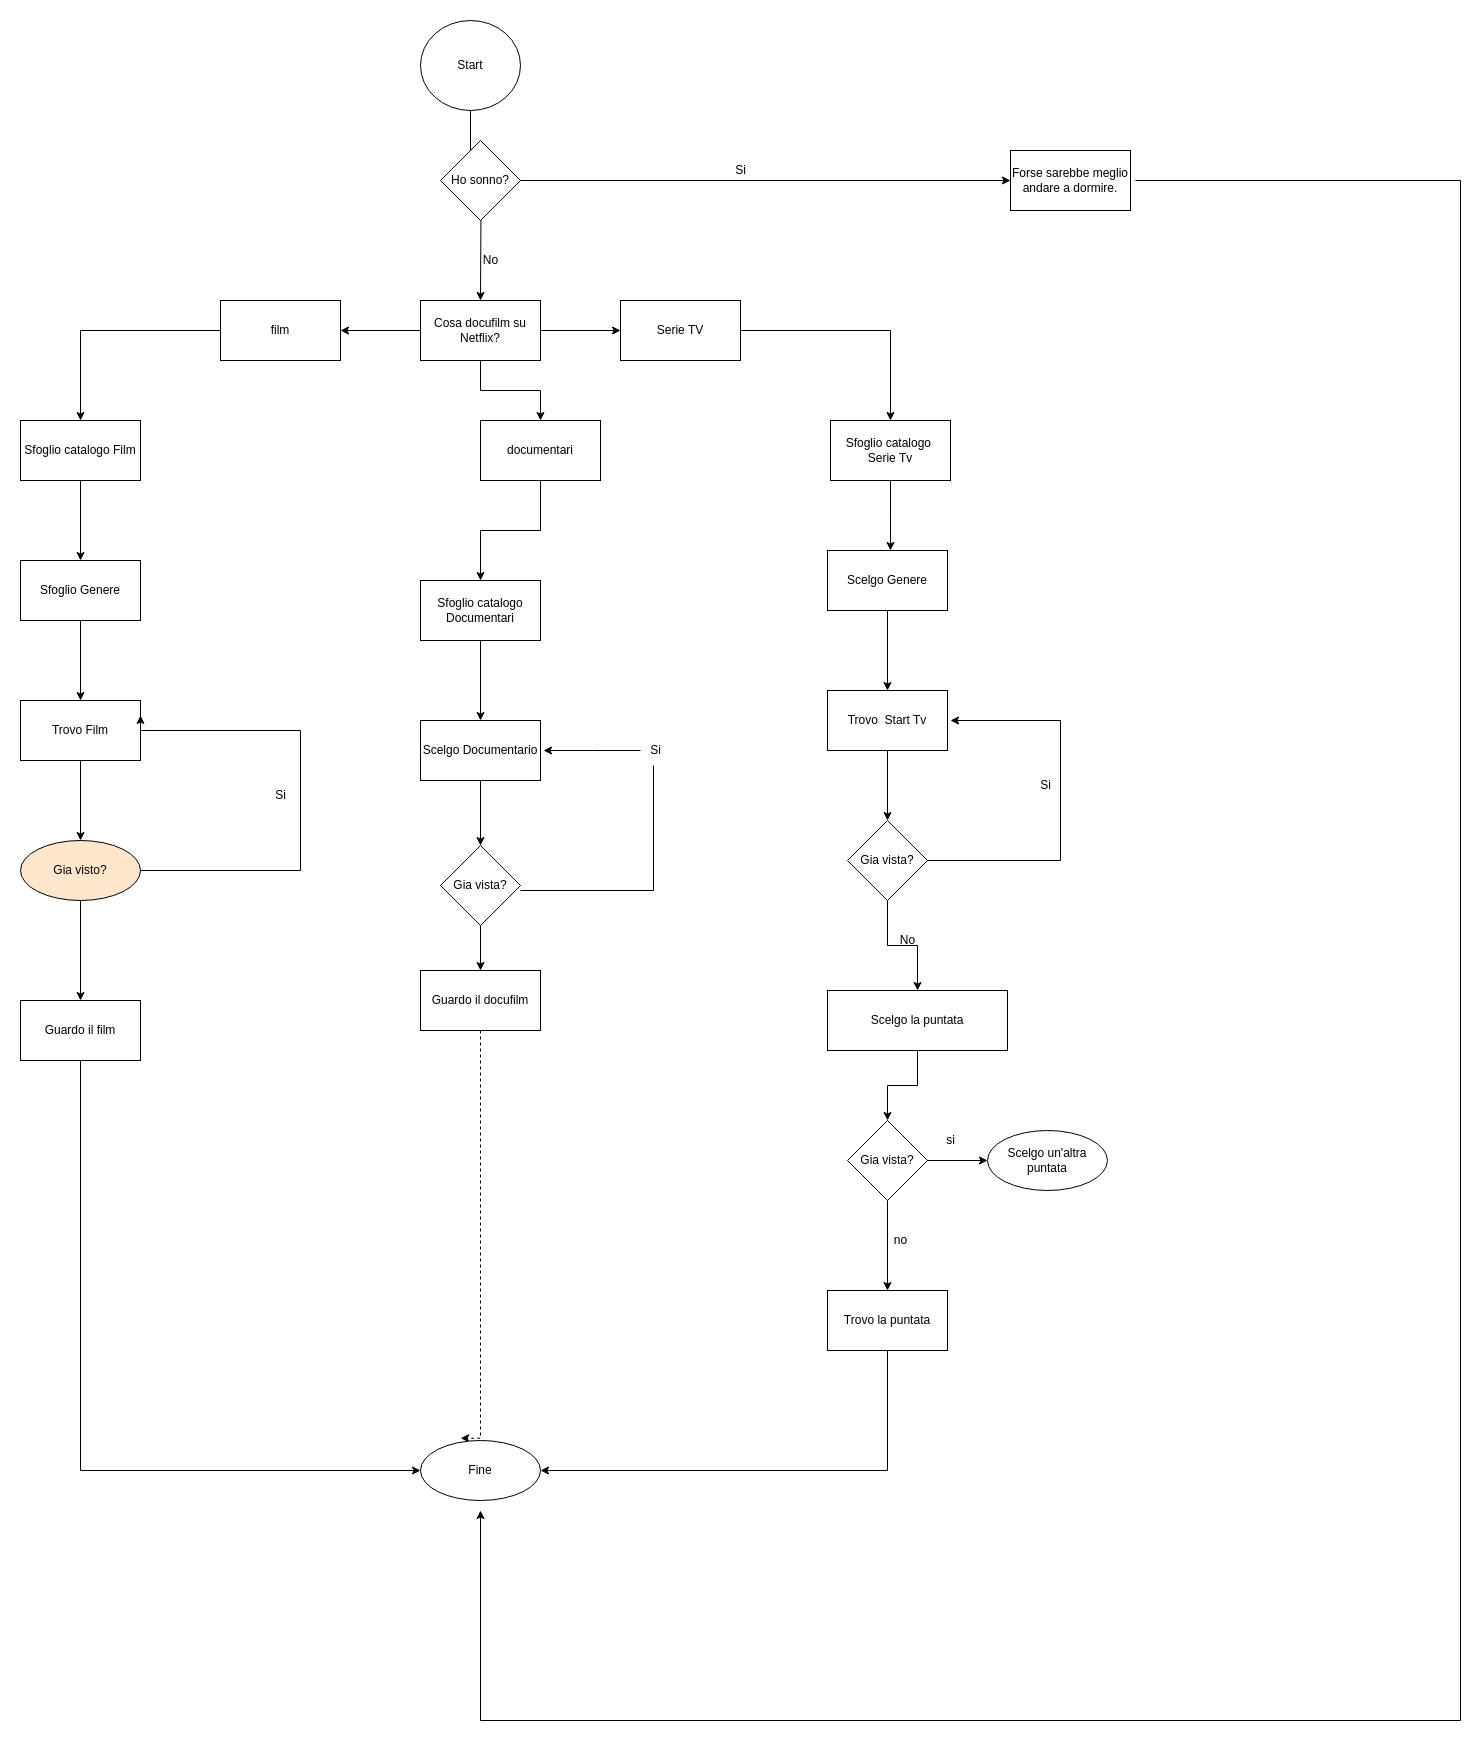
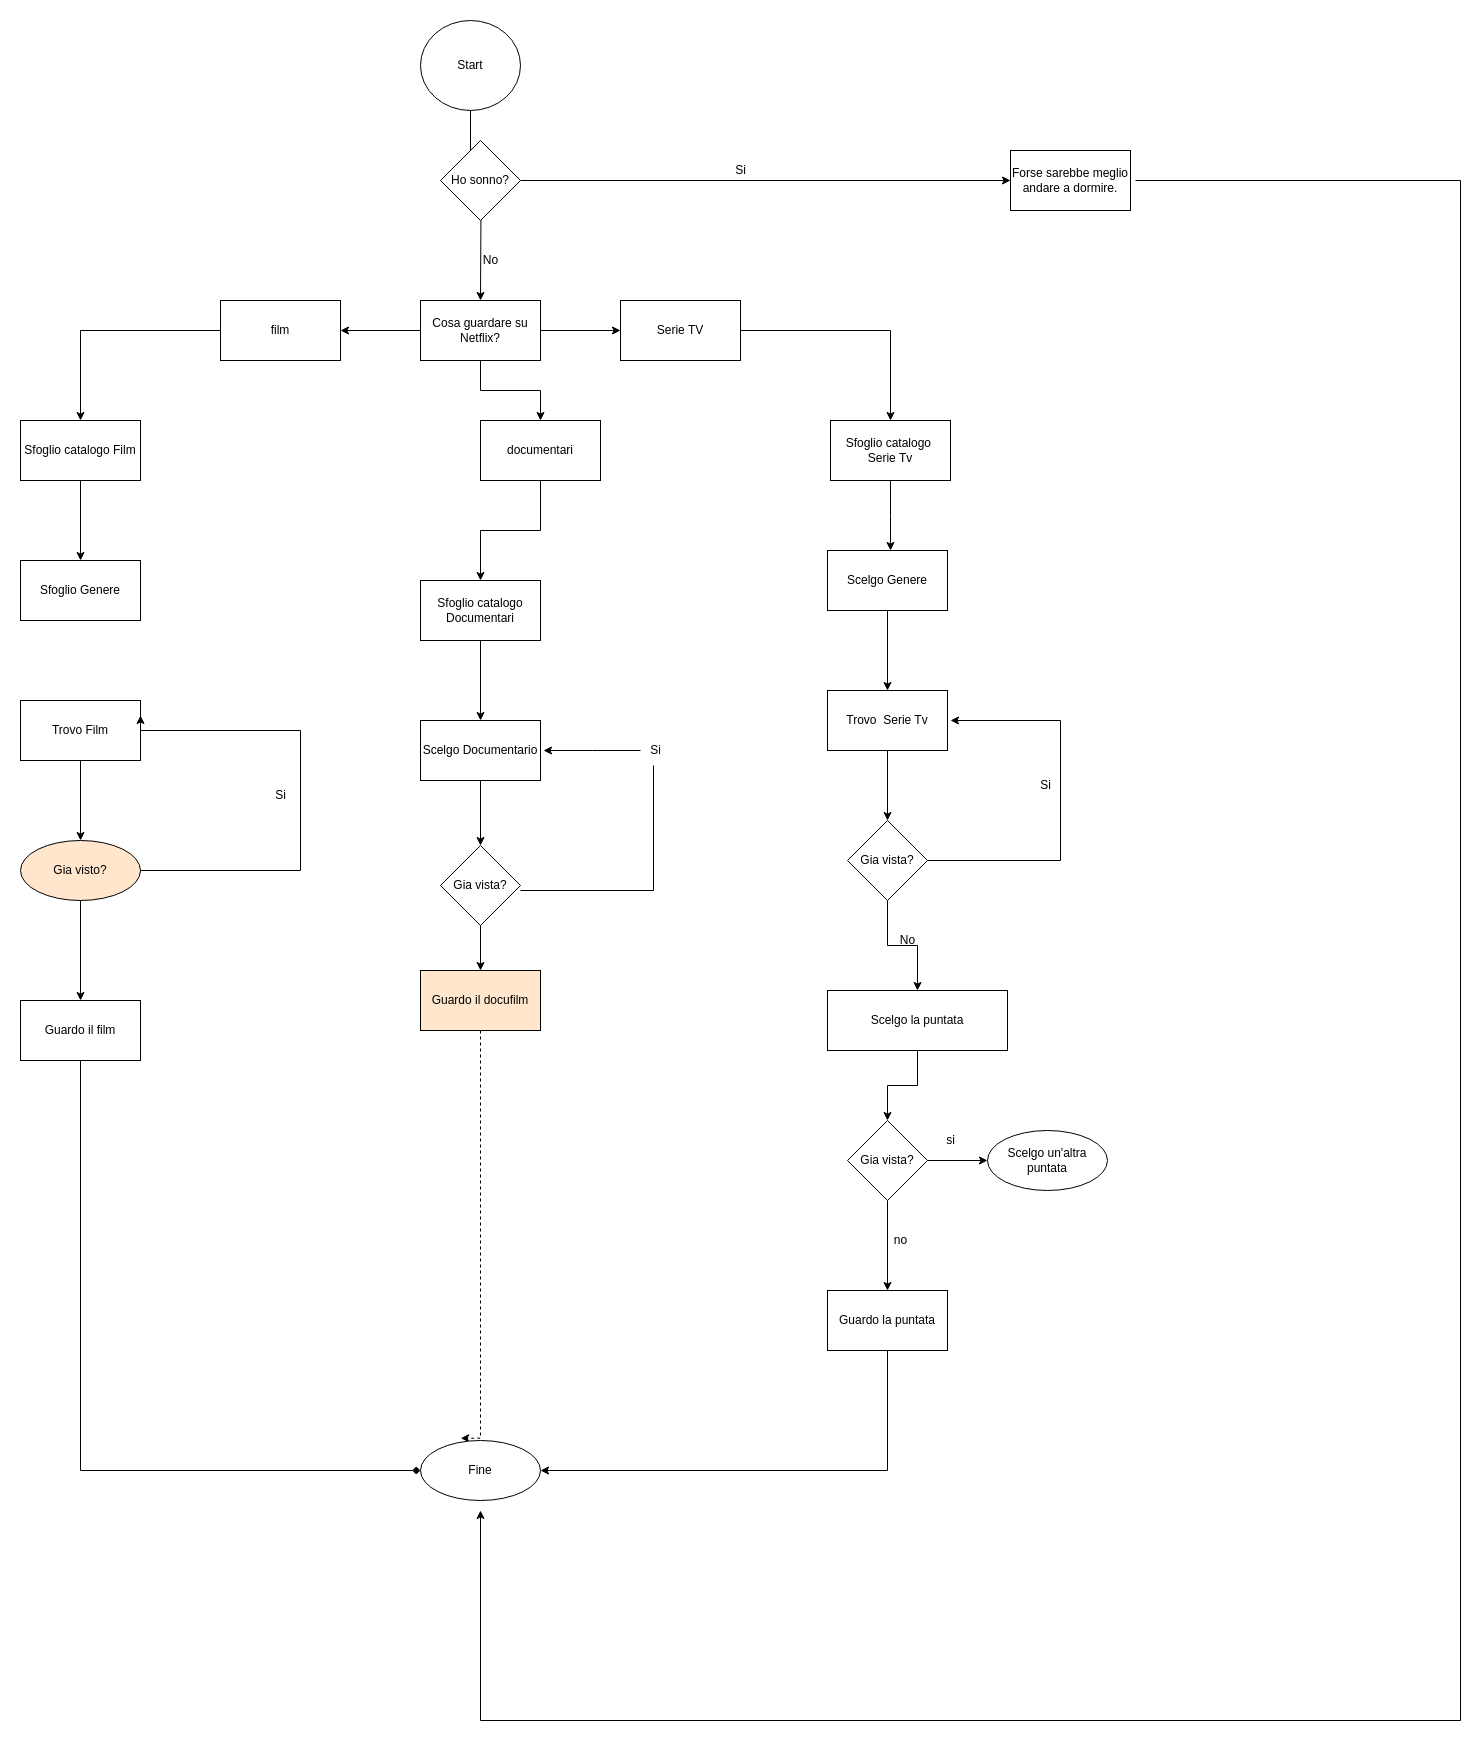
node "Cosa docufilm su Netflix?": label "Cosa docufilm su Netflix?" -> "Cosa guardare su Netflix?"
edge "Sfoglio Genere" -> "Trovo Film": removed
node "Trovo Start Tv": label "Trovo Start Tv" -> "Trovo Serie Tv"
node "Guardo il docufilm": fillcolor #ffffff -> #ffe6cc
node "Trovo la puntata": label "Trovo la puntata" -> "Guardo la puntata"
edge "Guardo il film" -> "Fine": arrowhead classic -> diamond
